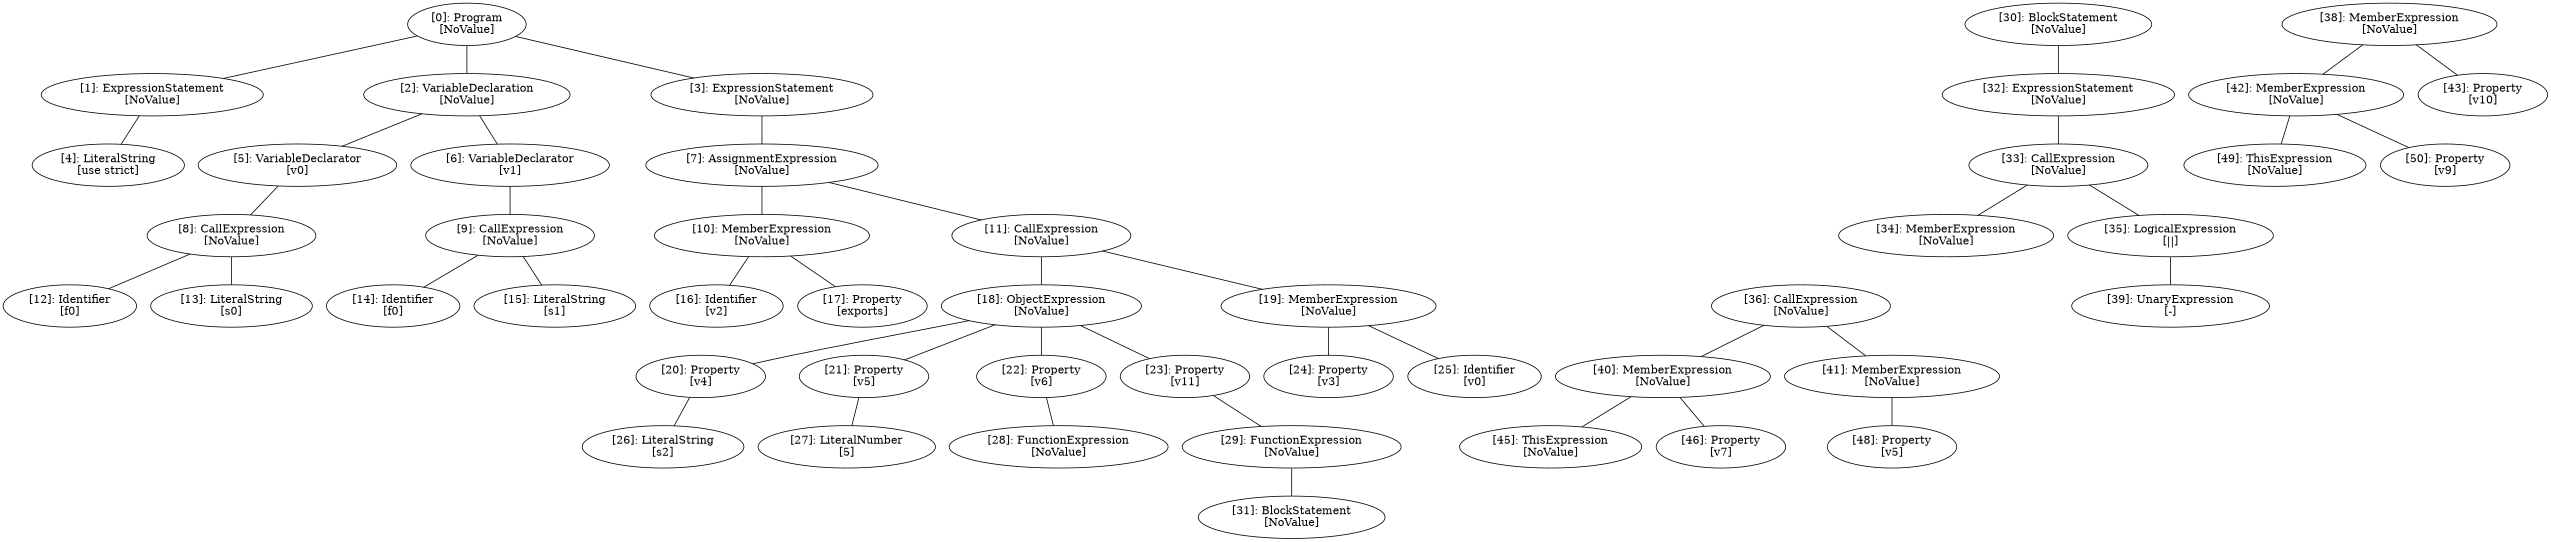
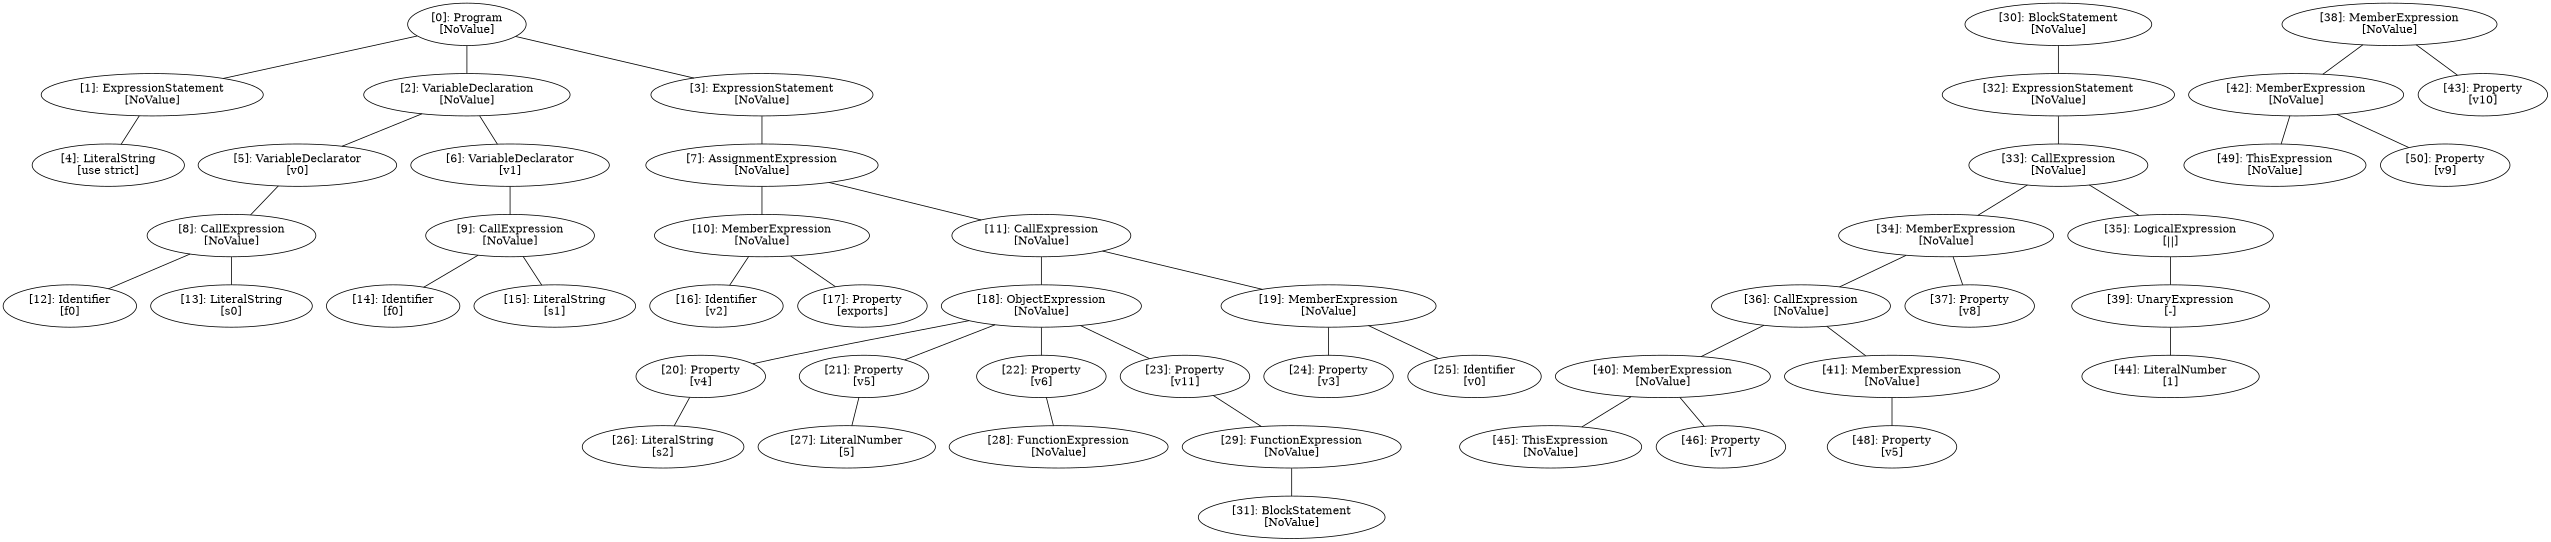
edge "[34]: MemberExpression [NoValue]" -- "[36]: CallExpression [NoValue]": added
node "[37]: Property [v8]": added
node "[44]: LiteralNumber [1]": added
